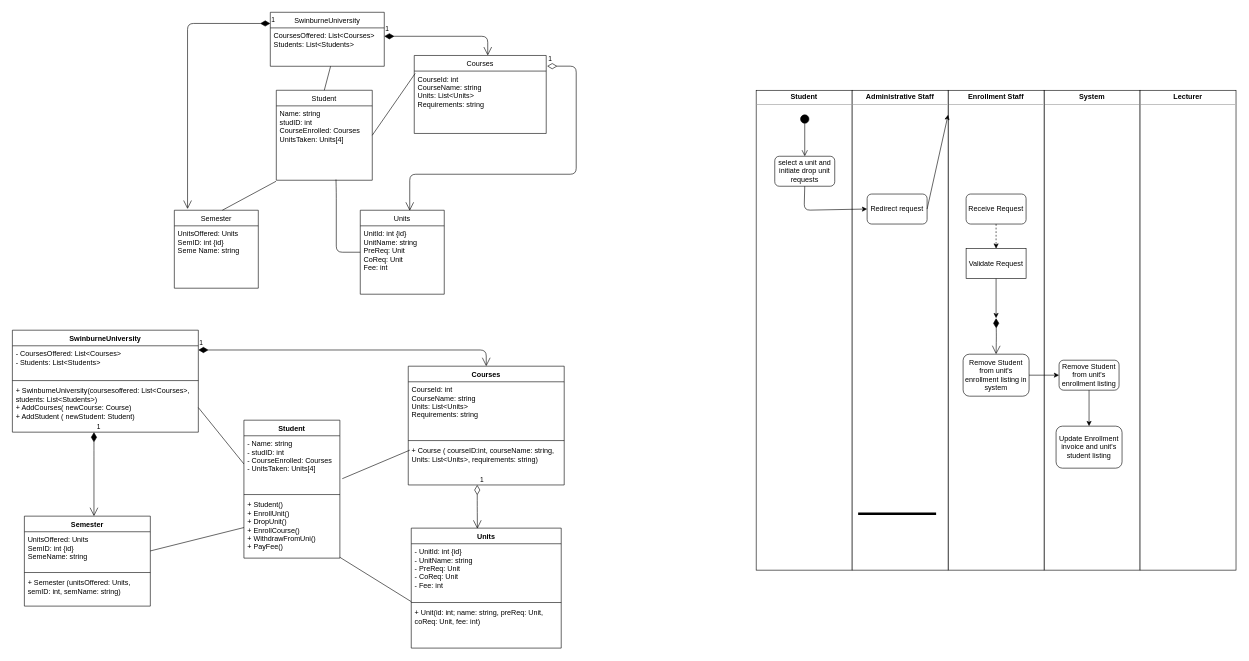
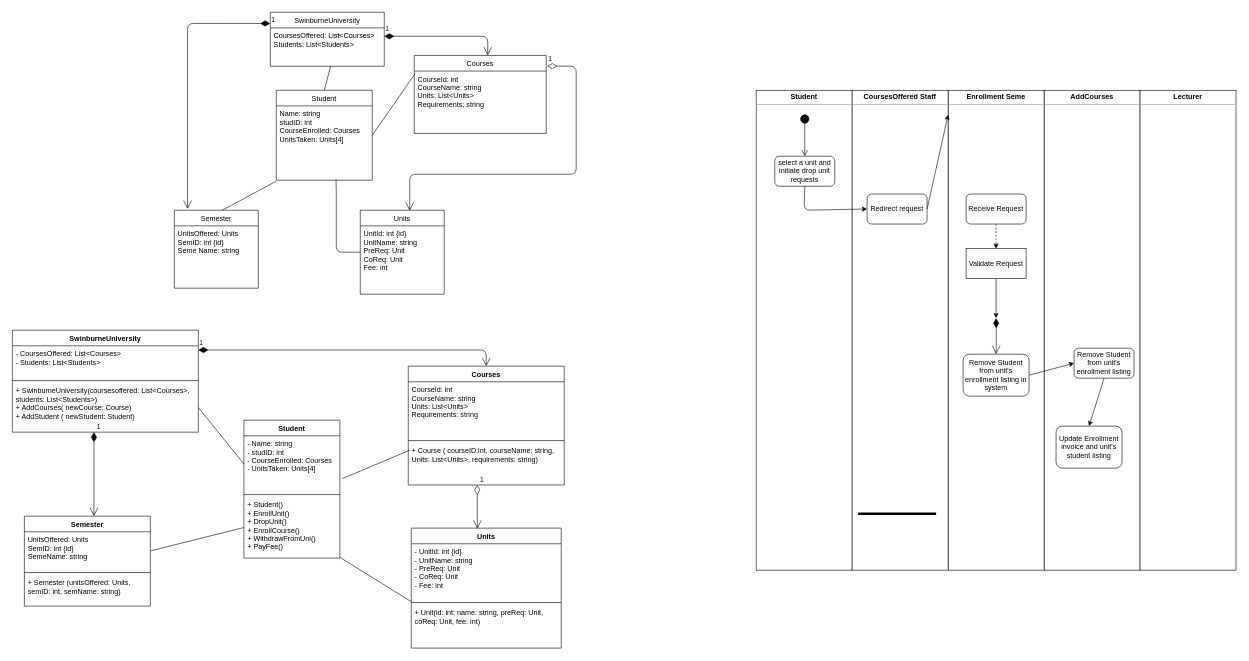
node "Administrative Staff": label "Administrative Staff" -> "CoursesOffered Staff"
node "Enrollment Staff": label "Enrollment Staff" -> "Enrollment Seme"
node "System": label "System" -> "AddCourses"
node "Remove Student from unit's enrollment listing": moved (1089, 375) -> (1104, 363)
